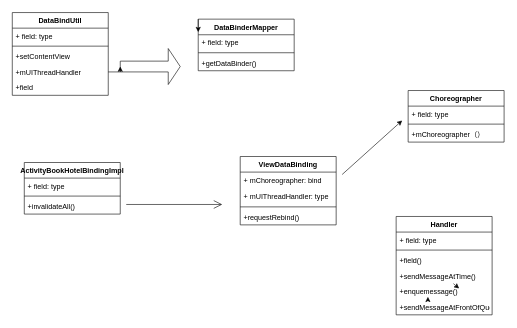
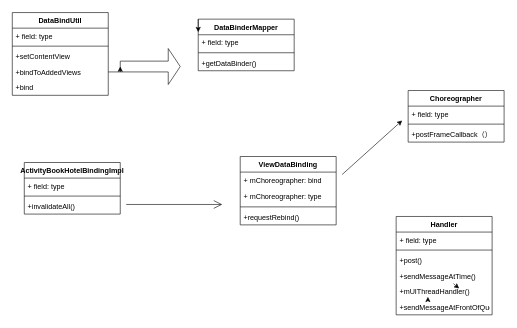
node "+mUIThreadHandler": label "+mUIThreadHandler" -> "+bindToAddedViews"
node "+field": label "+field" -> "+bind"
node "+mChoreographer（）": label "+mChoreographer（）" -> "+postFrameCallback（）"
node "+ mUIThreadHandler: type": label "+ mUIThreadHandler: type" -> "+ mChoreographer: type"
node "+field()": label "+field()" -> "+post()"
node "+enquemessage()": label "+enquemessage()" -> "+mUIThreadHandler()"
